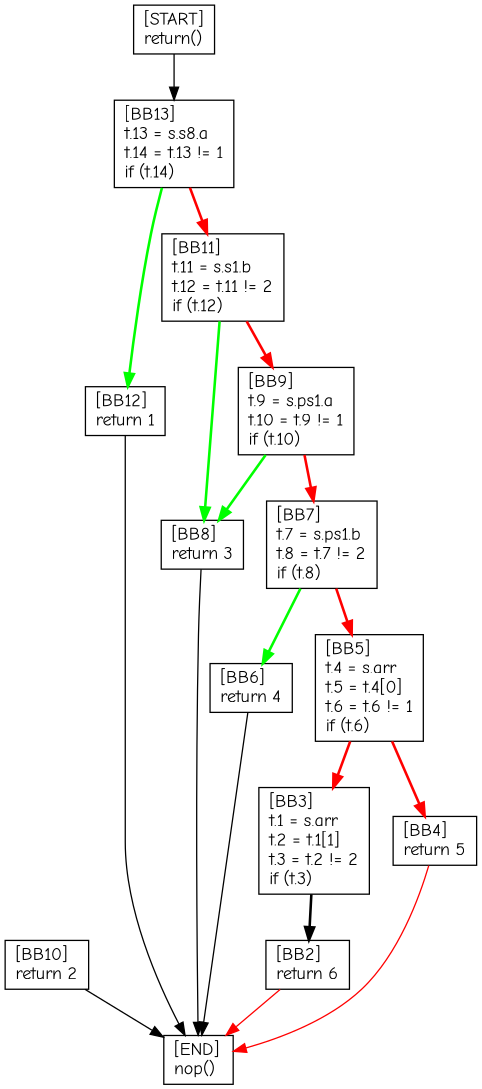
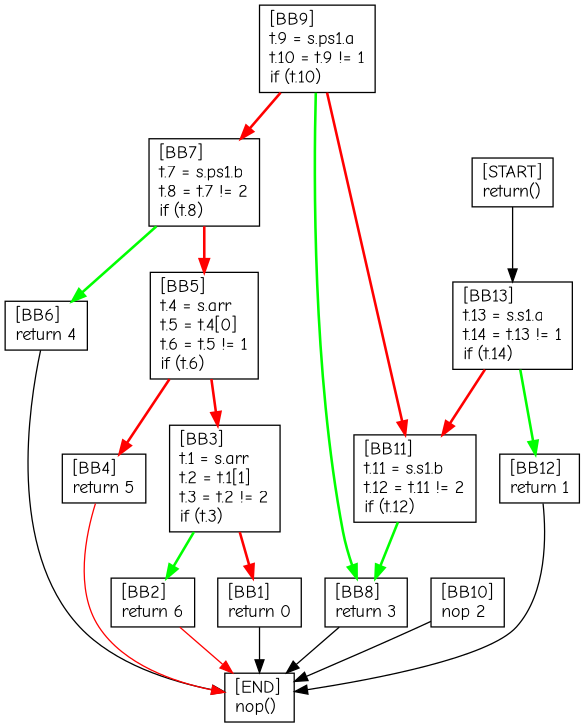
node "[BB13] t.13 = s.s8.a t.14 = t.13 != 1 if (t.14)": label "[BB13] t.13 = s.s8.a t.14 = t.13 != 1 if (t.14)" -> "[BB13] t.13 = s.s1.a t.14 = t.13 != 1 if (t.14)"
edge "[BB11] t.11 = s.s1.b t.12 = t.11 != 2 if (t.12)" -> "[BB9] t.9 = s.ps1.a t.10 = t.9 != 1 if (t.10)": reversed
node "[BB1] return 0": added
node "[BB5] t.4 = s.arr t.5 = t.4[0] t.6 = t.6 != 1 if (t.6)": label "[BB5] t.4 = s.arr t.5 = t.4[0] t.6 = t.6 != 1 if (t.6)" -> "[BB5] t.4 = s.arr t.5 = t.4[0] t.6 = t.5 != 1 if (t.6)"
edge "[BB3] t.1 = s.arr t.2 = t.1[1] t.3 = t.2 != 2 if (t.3)" -> "[BB2] return 6": color black -> green
node "[BB10] return 2": label "[BB10] return 2" -> "[BB10] nop 2"
